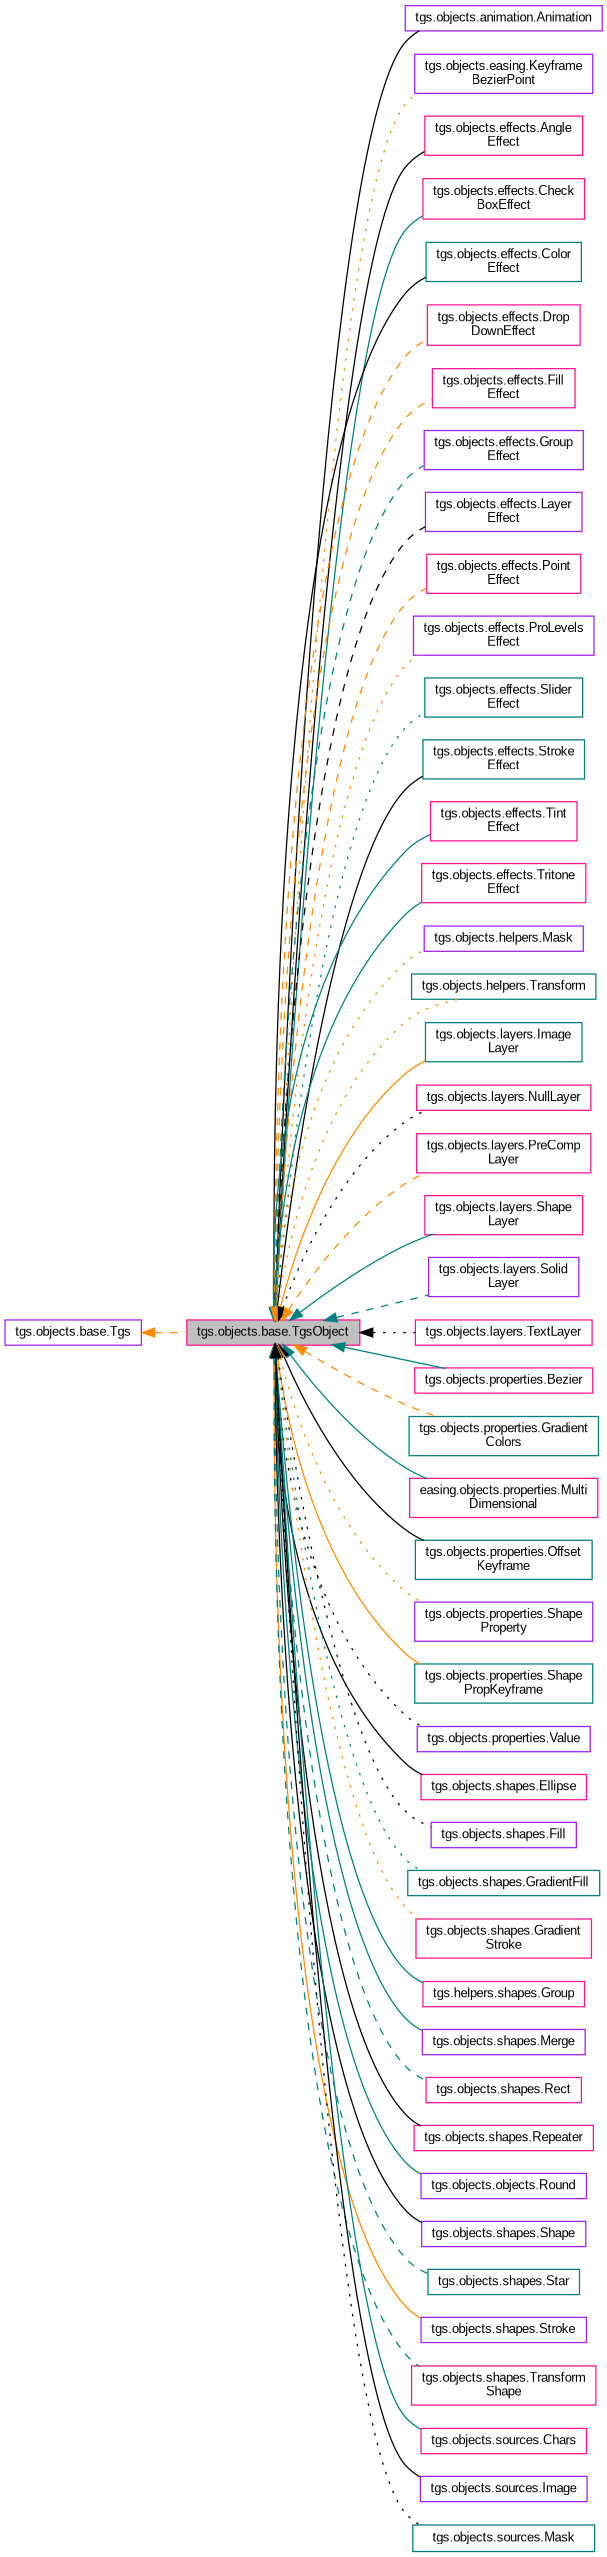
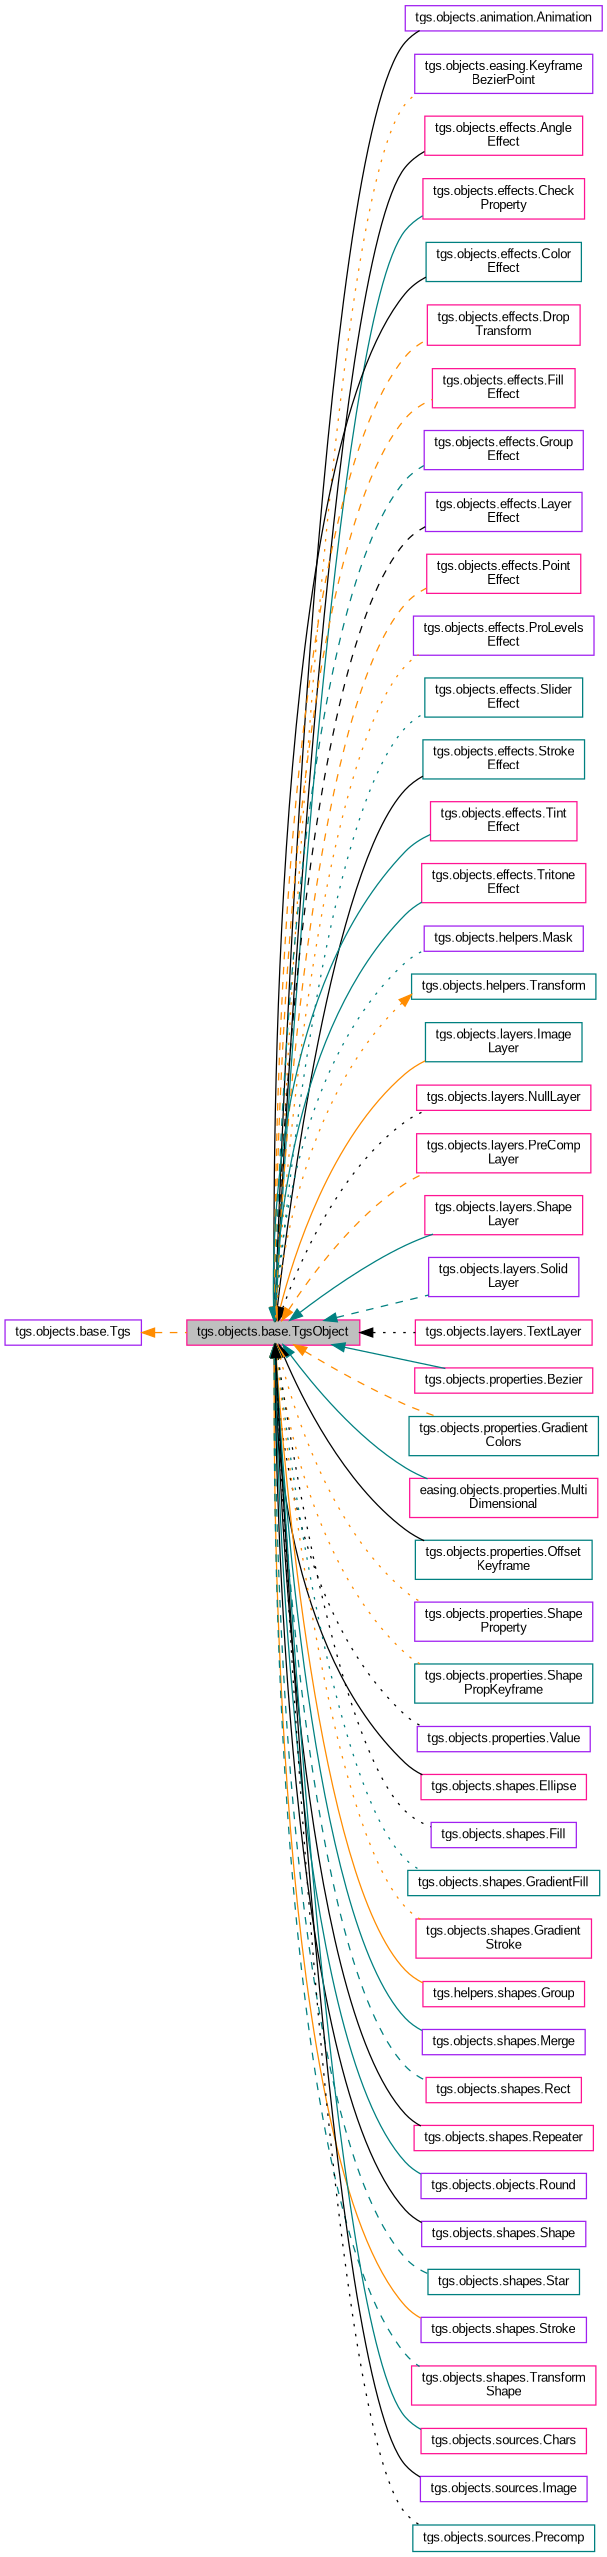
node "tgs.objects.effects.Check BoxEffect": label "tgs.objects.effects.Check BoxEffect" -> "tgs.objects.effects.Check Property"
node "tgs.objects.effects.Drop DownEffect": label "tgs.objects.effects.Drop DownEffect" -> "tgs.objects.effects.Drop Transform"
edge "tgs.objects.helpers.Mask" -> "tgs.objects.base.TgsObject": color darkorange -> teal
edge "tgs.objects.helpers.Transform" -> "tgs.objects.base.TgsObject": reversed
edge "tgs.objects.properties.Shape PropKeyframe" -> "tgs.objects.base.TgsObject": style solid -> dotted
edge "tgs.helpers.shapes.Group" -> "tgs.objects.base.TgsObject": color teal -> darkorange
node "tgs.objects.sources.Mask": label "tgs.objects.sources.Mask" -> "tgs.objects.sources.Precomp"
